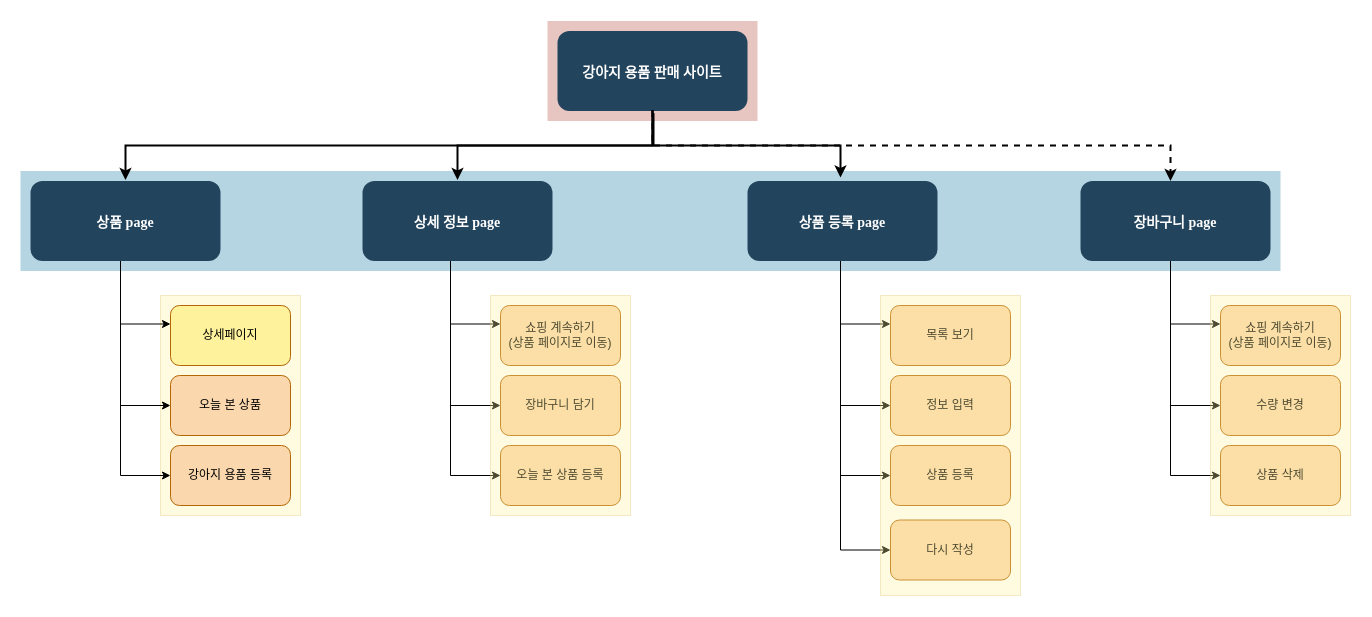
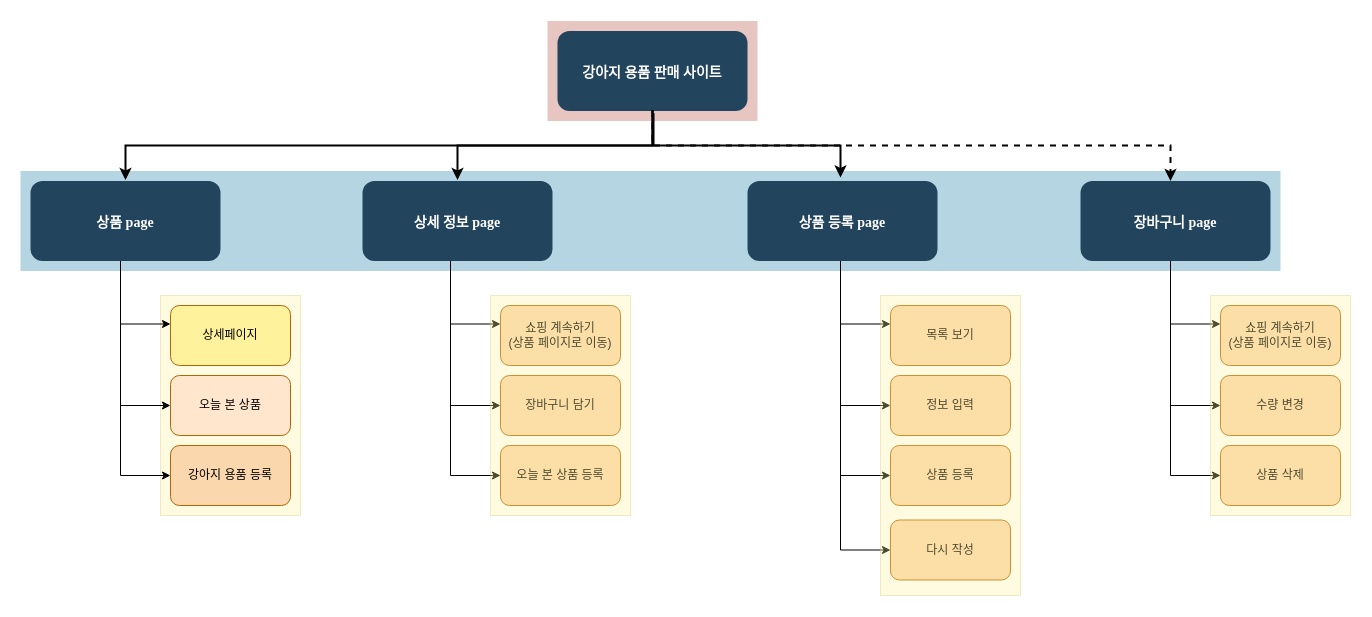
node "오늘 본 상품": fillcolor #fad7ac -> #ffe6cc
